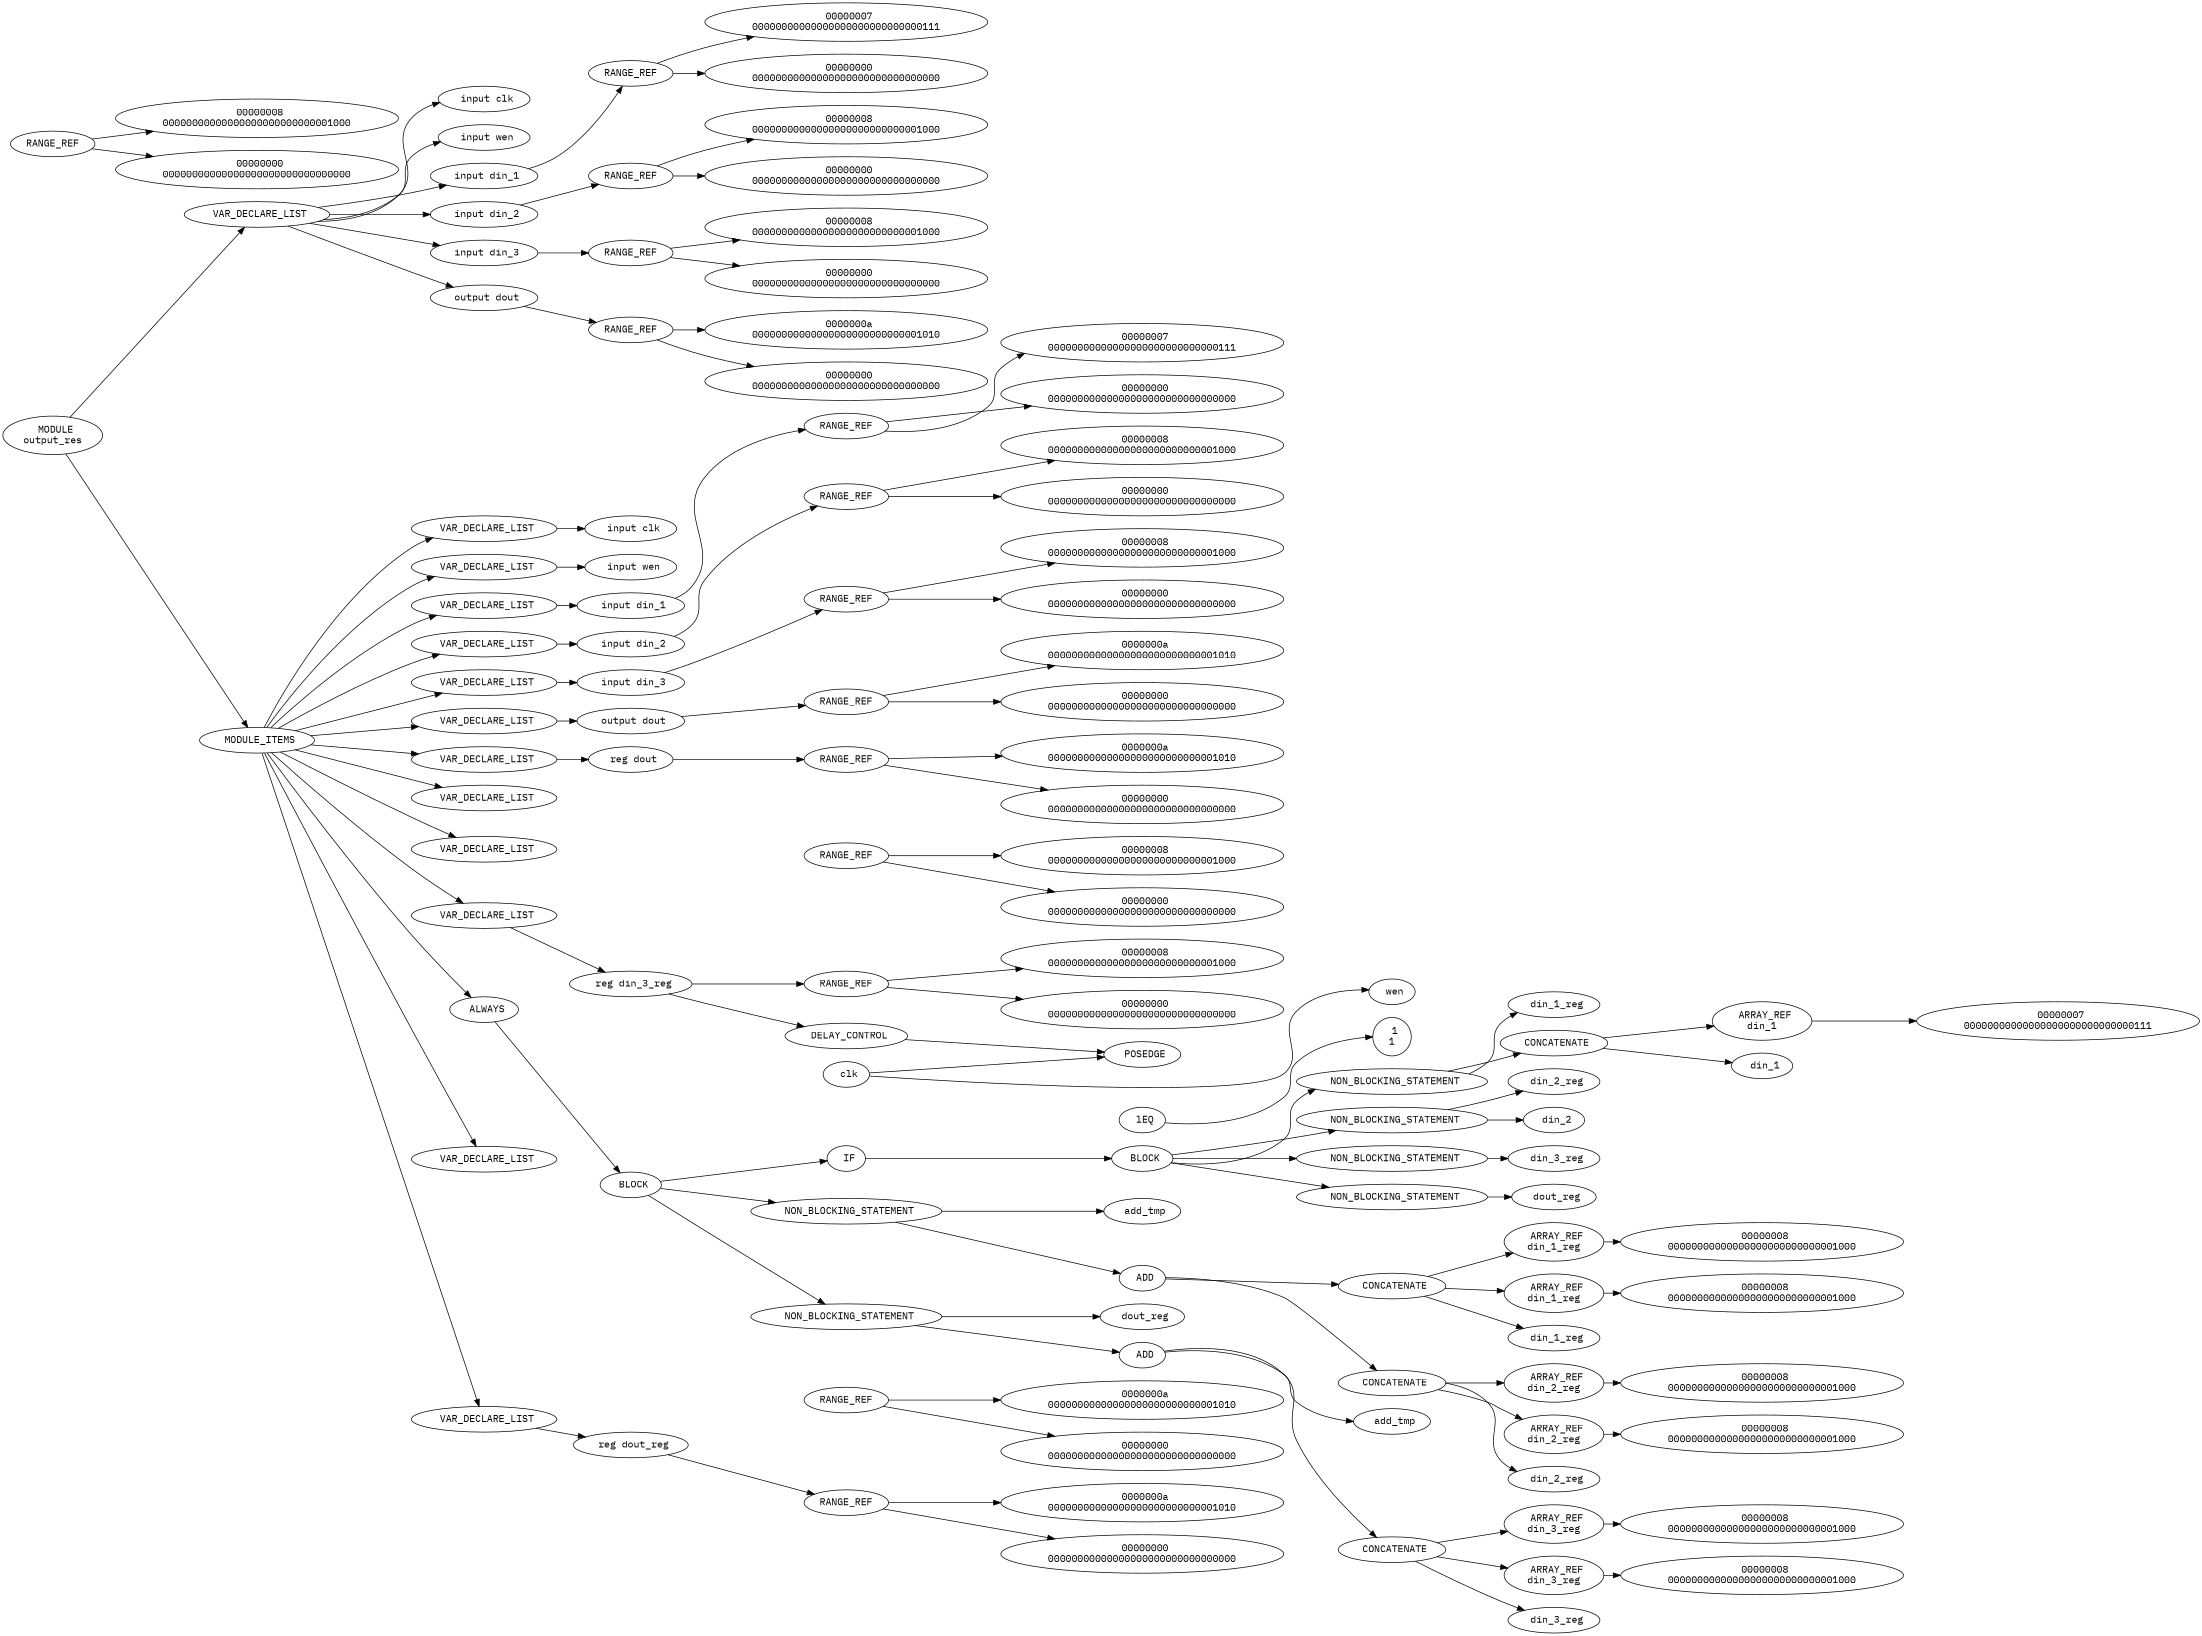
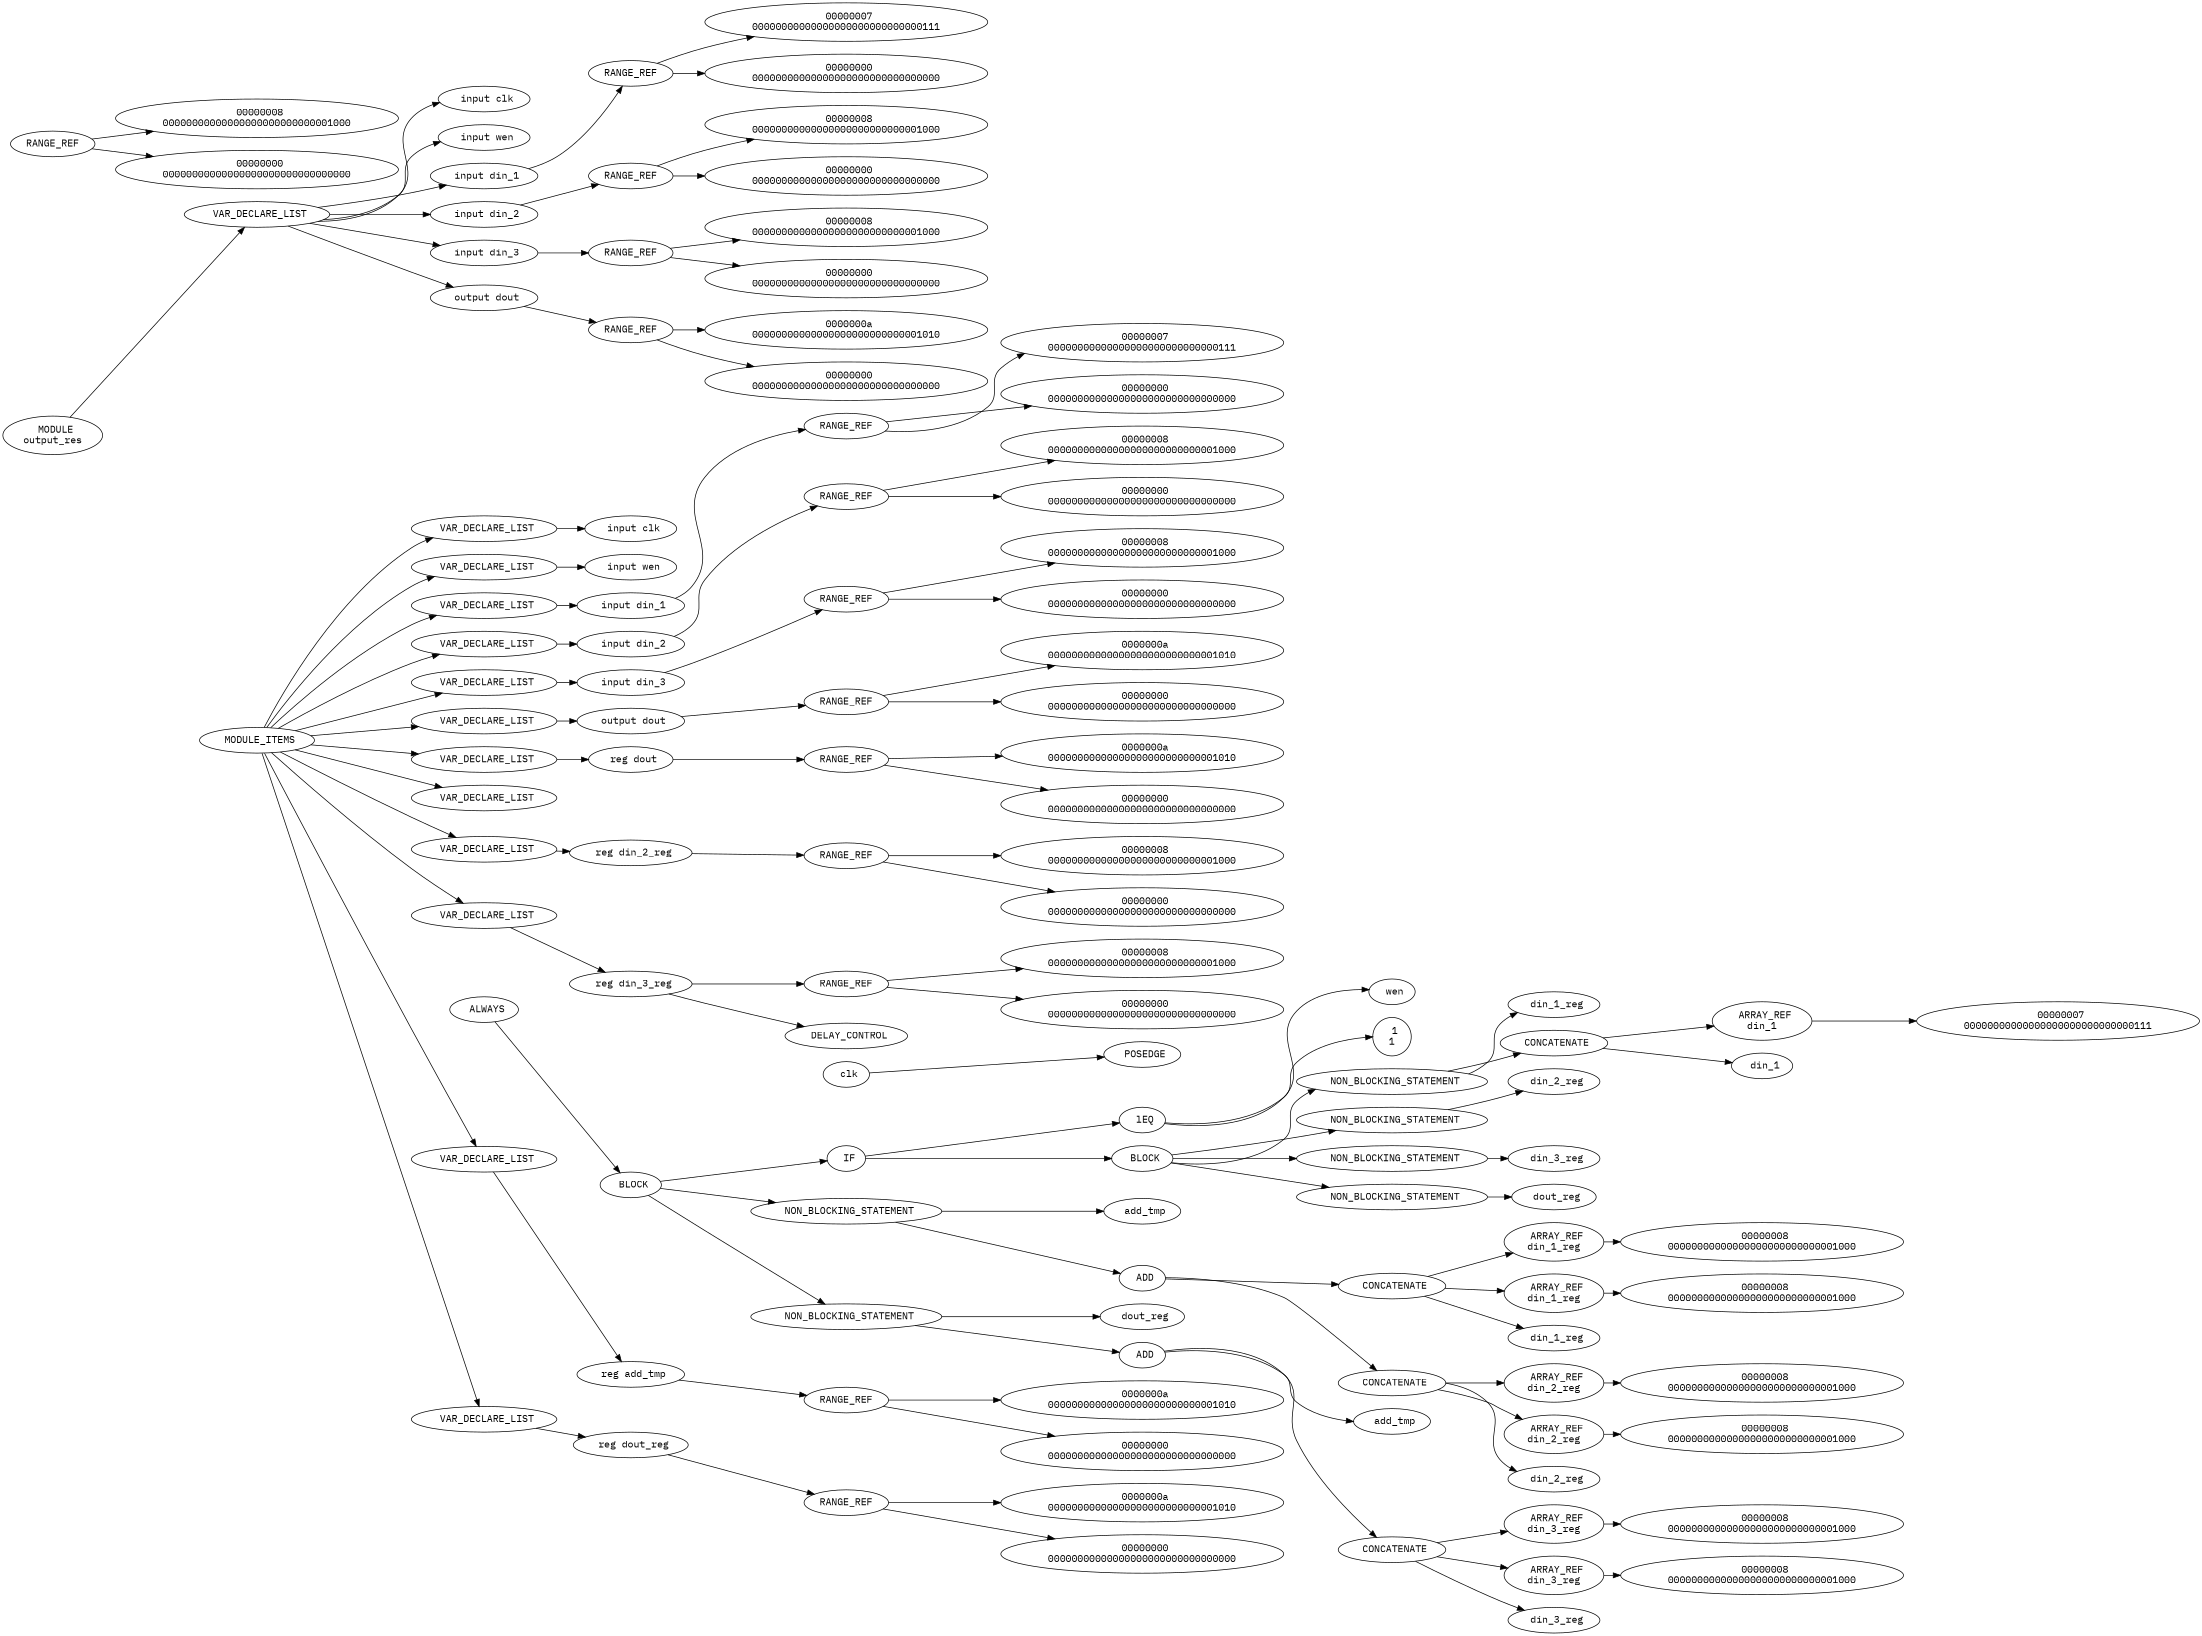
edge "MODULE" -> "MODULE_ITEMS": removed
node "reg din_2_reg": added
edge "MODULE_ITEMS" -> "ALWAYS": removed
edge "DELAY_CONTROL" -> "POSEDGE": removed
edge "clk" -> "wen": now "lEQ" -> "wen"
node "din_2": removed
edge "IF" -> "lEQ": added
node "reg add_tmp": added
